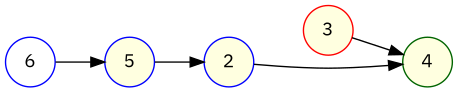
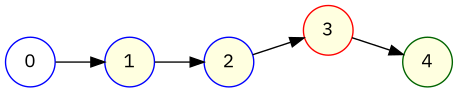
node "6": label "6" -> "0"
node "5": label "5" -> "1"
edge "2" -> "4": now "2" -> "3"
